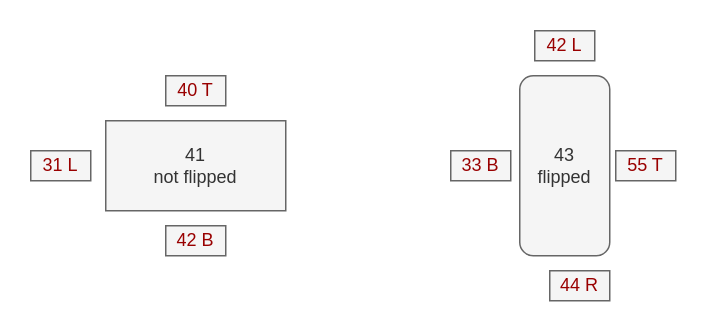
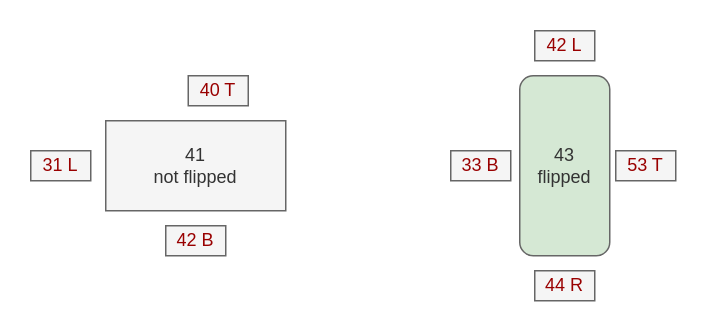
node "40 T": moved (196, 91) -> (218, 91)
node "43 flipped": fillcolor #f5f5f5 -> #d5e8d4
node "55 T": label "55 T" -> "53 T"
node "44 R": moved (580, 286) -> (565, 286)
